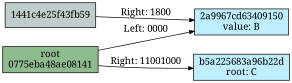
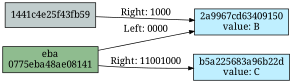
edge "1441c4e25f43fb59" -> "2a9967cd63409150 value: B": label "Right: 1800" -> "Right: 1000"
node "root 0775eba48ae08141": label "root 0775eba48ae08141" -> "eba 0775eba48ae08141"
node "b5a225683a96b22d root: C": label "b5a225683a96b22d root: C" -> "b5a225683a96b22d value: C"
